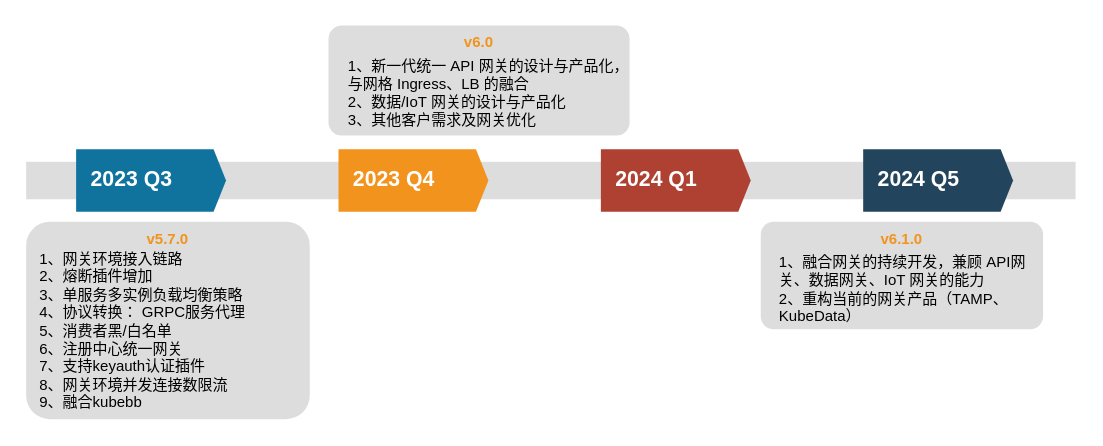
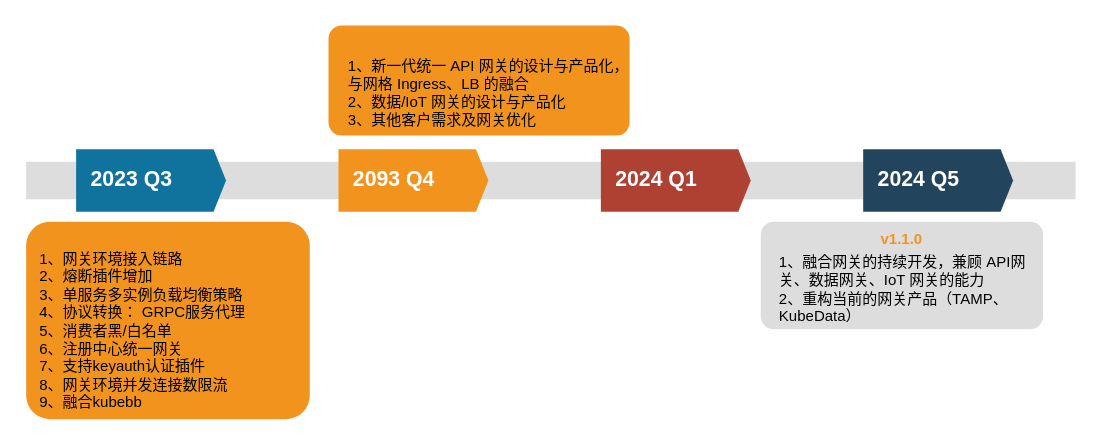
node "v6.0": fillcolor #dddddd -> #f2931e
node "2023 Q4": label "2023 Q4" -> "2093 Q4"
node "v6.1.0": label "v6.1.0" -> "v1.1.0"
node "v5.7.0": fillcolor #dddddd -> #f2931e
